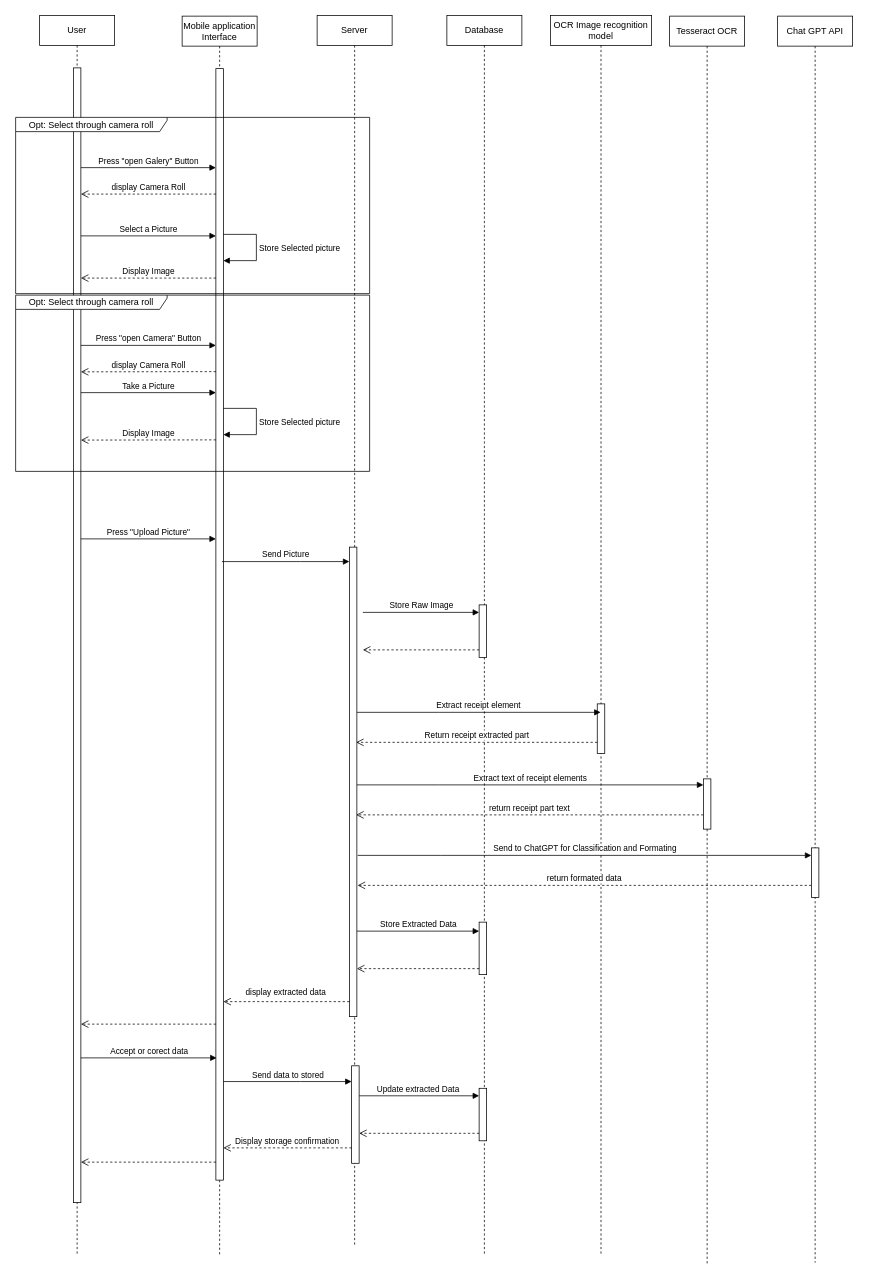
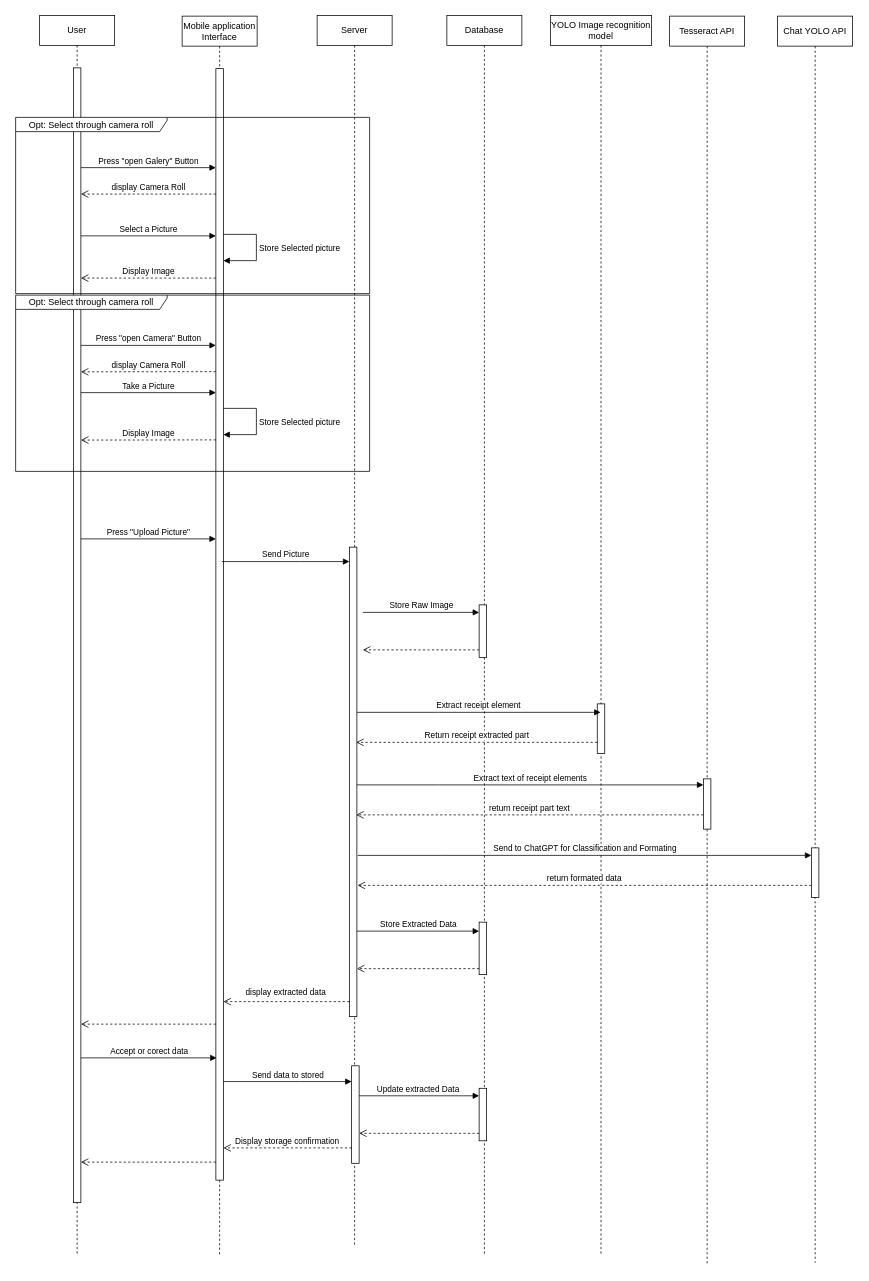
node "OCR Image recognition model": label "OCR Image recognition model" -> "YOLO Image recognition model"
node "Tesseract OCR": label "Tesseract OCR" -> "Tesseract API"
node "Chat GPT API": label "Chat GPT API" -> "Chat YOLO API"
